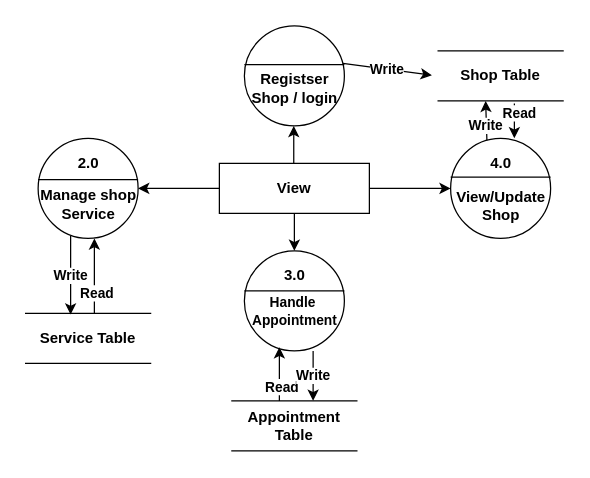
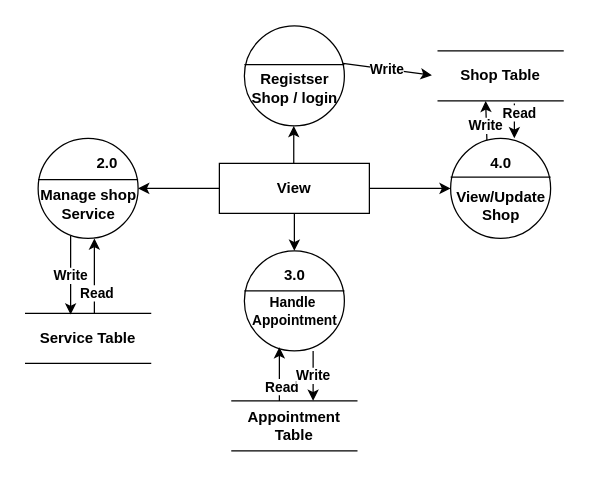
node "2.0": moved (88, 163) -> (107, 163)
